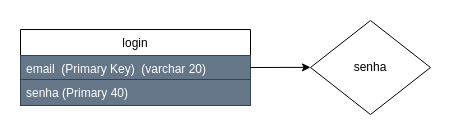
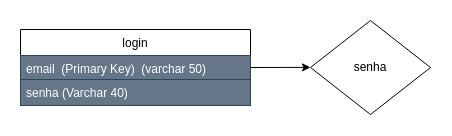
node "email (Primary Key) (varchar 20)": label "email (Primary Key) (varchar 20)" -> "email (Primary Key) (varchar 50)"
node "senha (Primary 40)": label "senha (Primary 40)" -> "senha (Varchar 40)"
